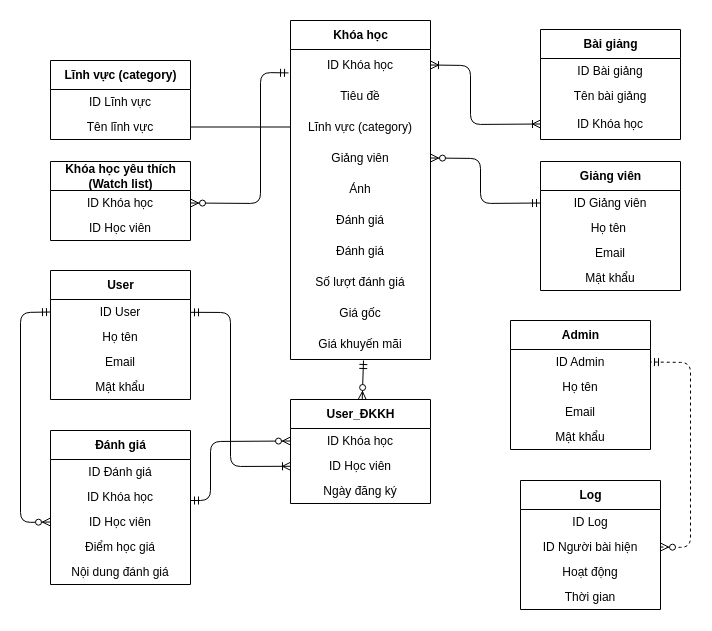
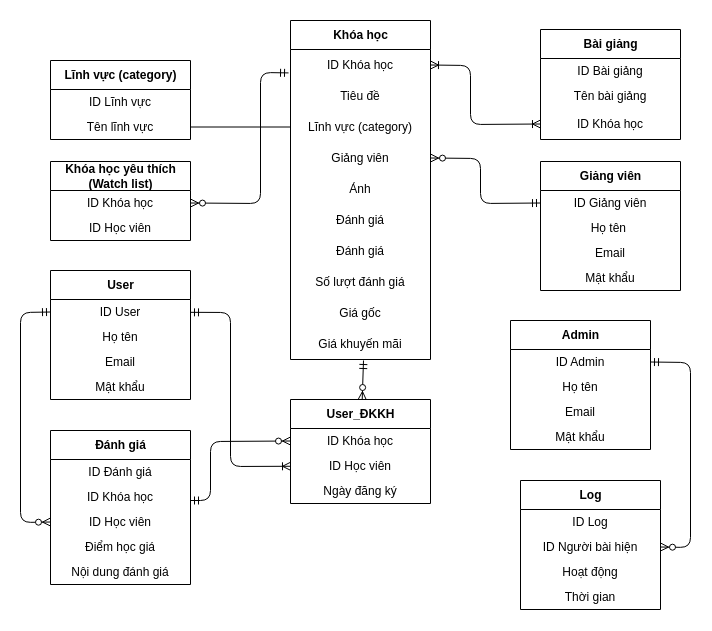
edge "ID Admin" -- "ID Người bài hiện": style dashed -> solid
